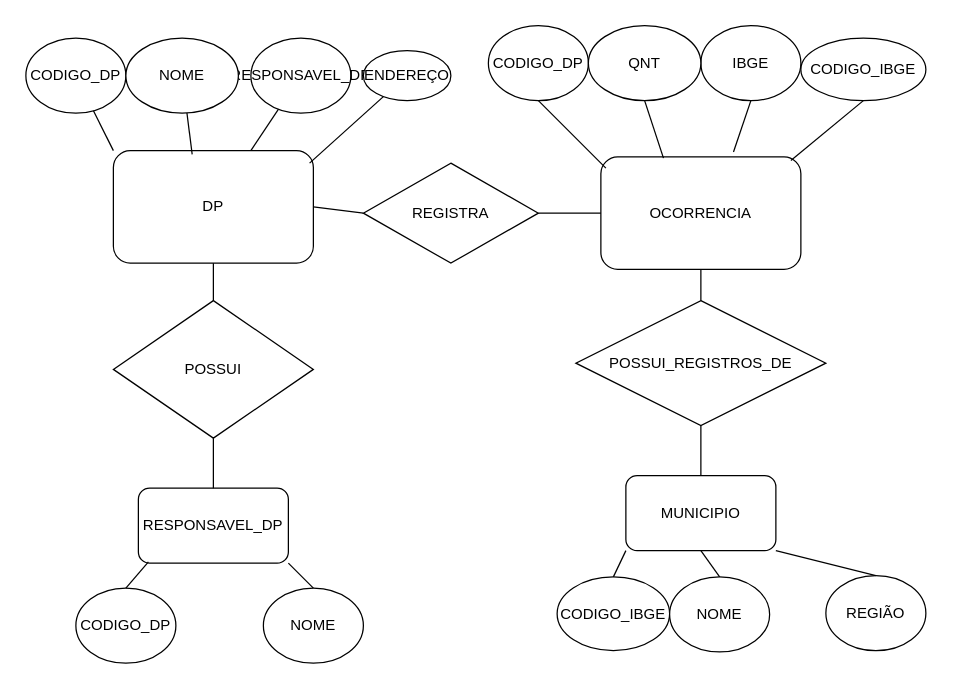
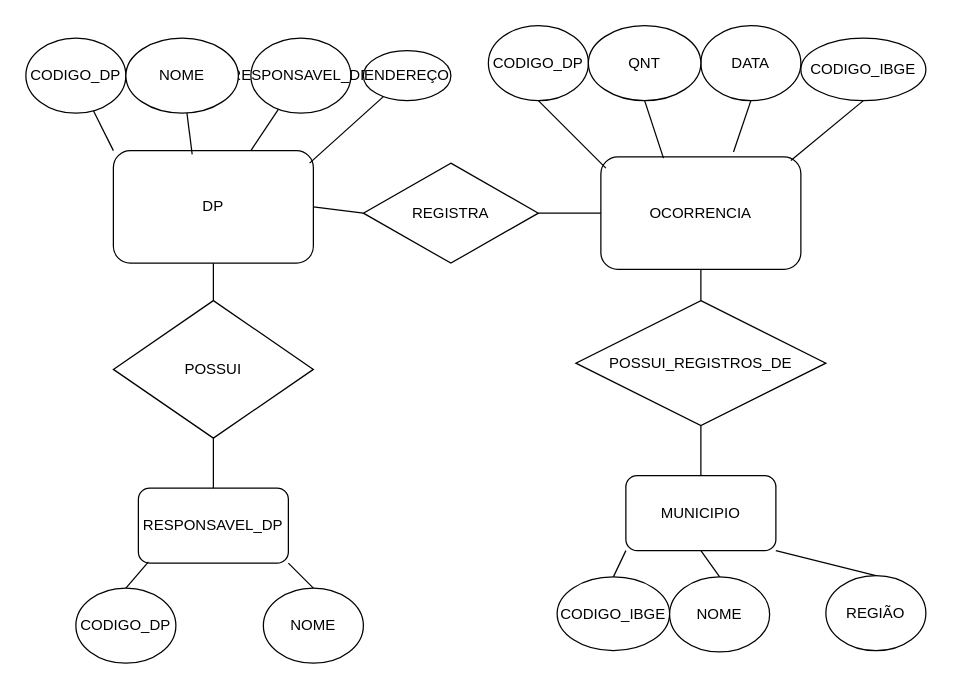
node "IBGE": label "IBGE" -> "DATA"
